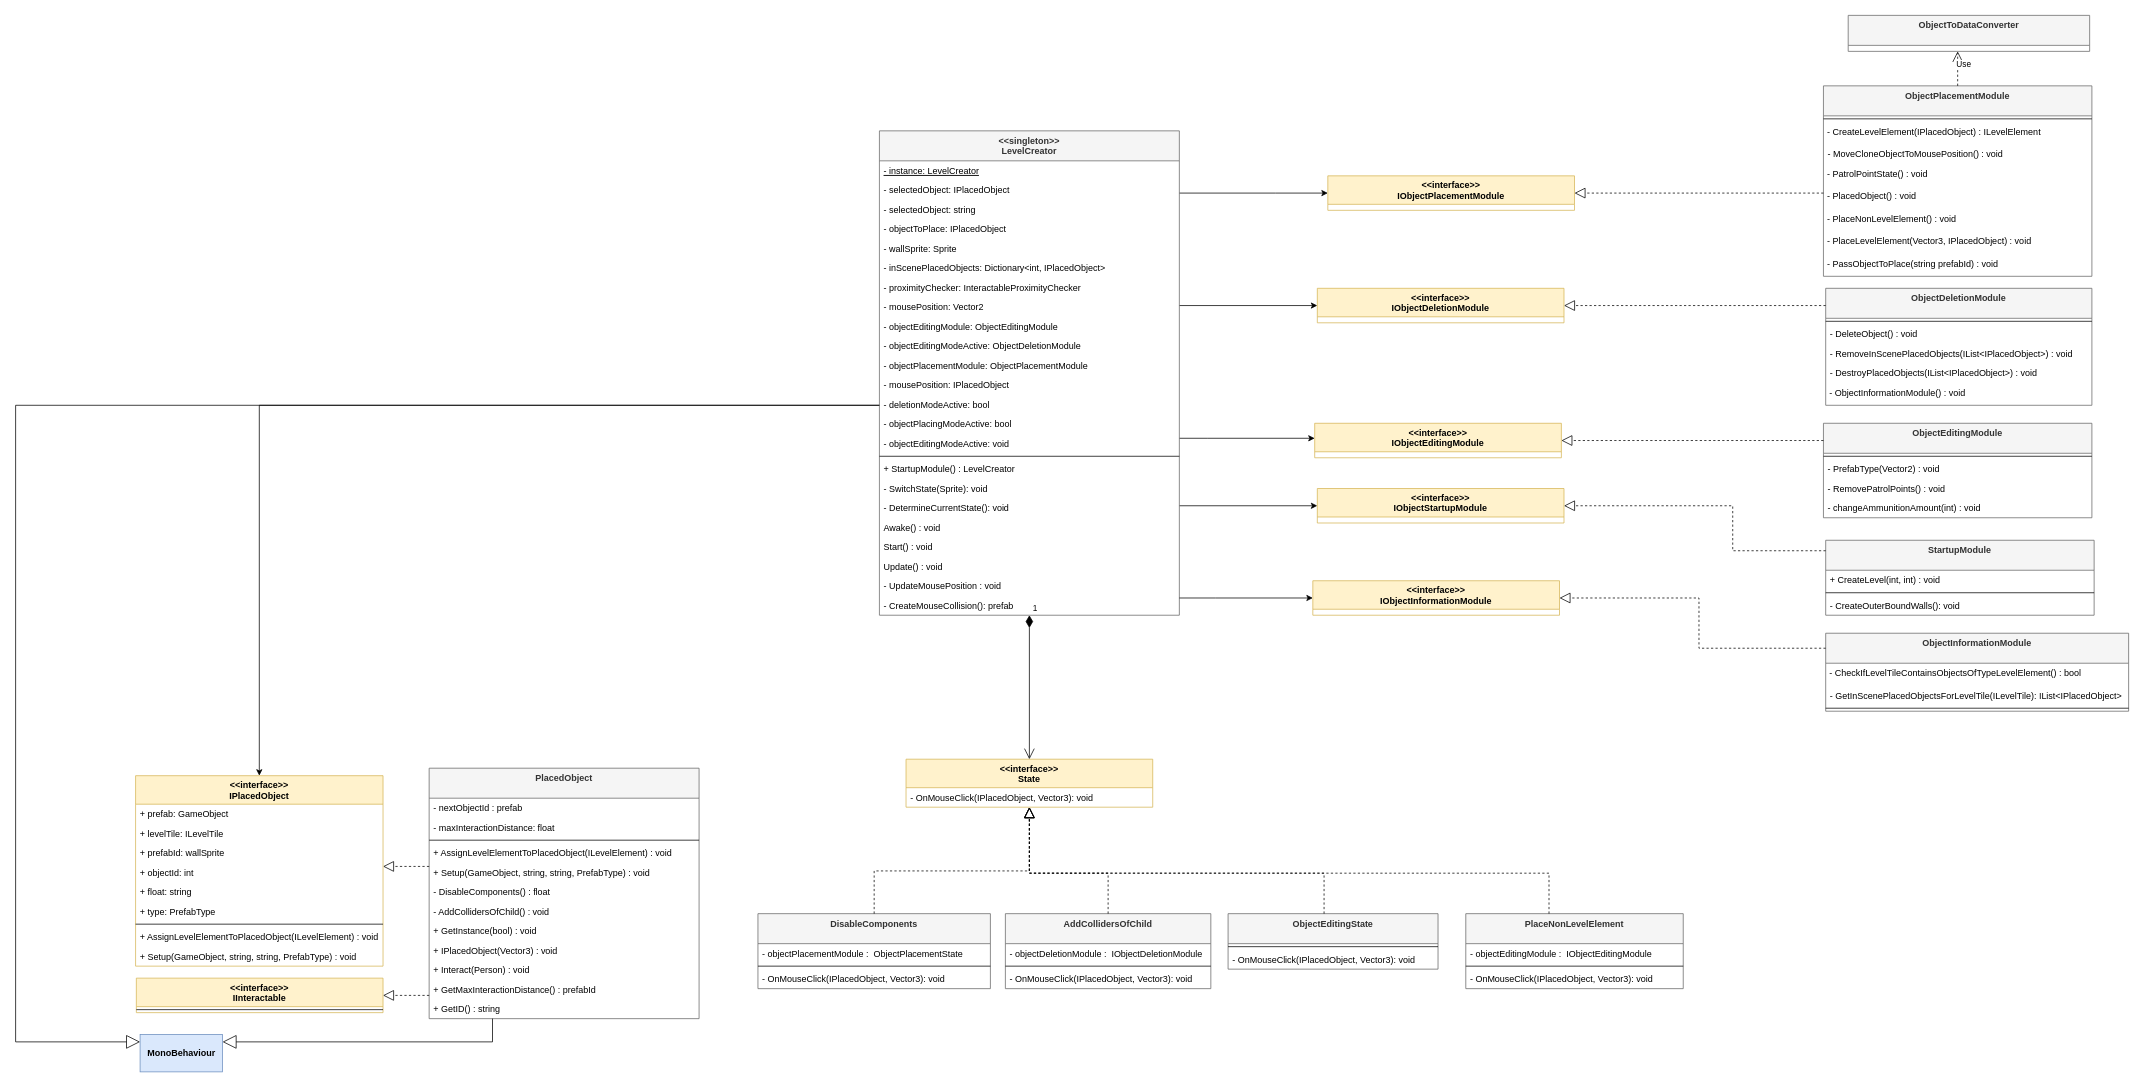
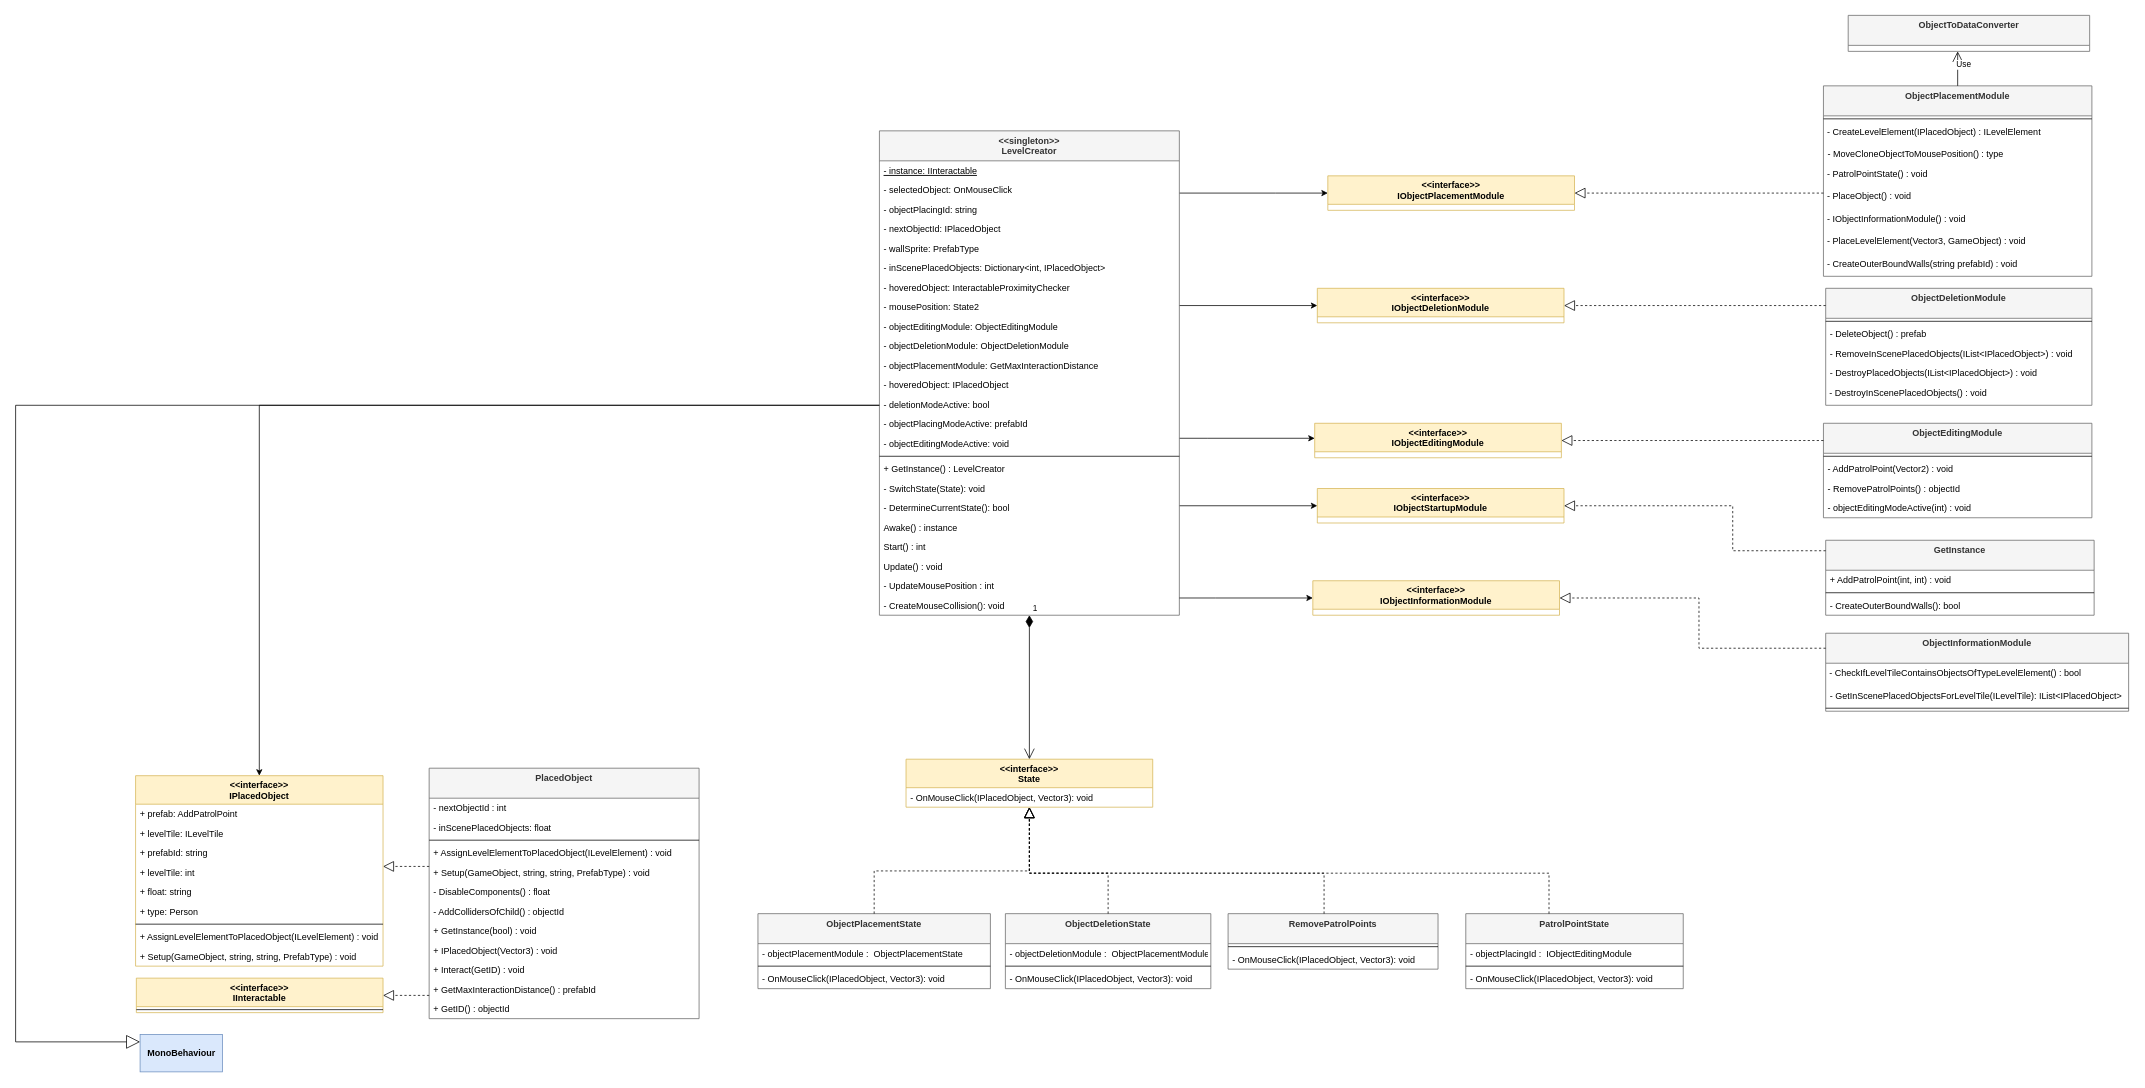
edge "ObjectPlacementModule" -> "ObjectToDataConverter": style dashed -> solid
node "- MoveCloneObjectToMousePosition() : void": label "- MoveCloneObjectToMousePosition() : void" -> "- MoveCloneObjectToMousePosition() : type"
node "- instance: LevelCreator": label "- instance: LevelCreator" -> "- instance: IInteractable"
node "- selectedObject: IPlacedObject": label "- selectedObject: IPlacedObject" -> "- selectedObject: OnMouseClick"
node "- PlacedObject() : void": label "- PlacedObject() : void" -> "- PlaceObject() : void"
node "- selectedObject: string": label "- selectedObject: string" -> "- objectPlacingId: string"
node "- PlaceNonLevelElement() : void": label "- PlaceNonLevelElement() : void" -> "- IObjectInformationModule() : void"
node "- objectToPlace: IPlacedObject": label "- objectToPlace: IPlacedObject" -> "- nextObjectId: IPlacedObject"
node "- PlaceLevelElement(Vector3, IPlacedObject) : void": label "- PlaceLevelElement(Vector3, IPlacedObject) : void" -> "- PlaceLevelElement(Vector3, GameObject) : void"
node "- wallSprite: Sprite": label "- wallSprite: Sprite" -> "- wallSprite: PrefabType"
node "- PassObjectToPlace(string prefabId) : void": label "- PassObjectToPlace(string prefabId) : void" -> "- CreateOuterBoundWalls(string prefabId) : void"
node "- proximityChecker: InteractableProximityChecker": label "- proximityChecker: InteractableProximityChecker" -> "- hoveredObject: InteractableProximityChecker"
node "- mousePosition: Vector2": label "- mousePosition: Vector2" -> "- mousePosition: State2"
node "- DeleteObject() : void": label "- DeleteObject() : void" -> "- DeleteObject() : prefab"
node "- objectEditingModeActive: ObjectDeletionModule": label "- objectEditingModeActive: ObjectDeletionModule" -> "- objectDeletionModule: ObjectDeletionModule"
node "- objectPlacementModule: ObjectPlacementModule": label "- objectPlacementModule: ObjectPlacementModule" -> "- objectPlacementModule: GetMaxInteractionDistance"
node "- mousePosition: IPlacedObject": label "- mousePosition: IPlacedObject" -> "- hoveredObject: IPlacedObject"
node "- ObjectInformationModule() : void": label "- ObjectInformationModule() : void" -> "- DestroyInScenePlacedObjects() : void"
node "- objectPlacingModeActive: bool": label "- objectPlacingModeActive: bool" -> "- objectPlacingModeActive: prefabId"
node "+ StartupModule() : LevelCreator": label "+ StartupModule() : LevelCreator" -> "+ GetInstance() : LevelCreator"
node "- PrefabType(Vector2) : void": label "- PrefabType(Vector2) : void" -> "- AddPatrolPoint(Vector2) : void"
node "- SwitchState(Sprite): void": label "- SwitchState(Sprite): void" -> "- SwitchState(State): void"
node "- RemovePatrolPoints() : void": label "- RemovePatrolPoints() : void" -> "- RemovePatrolPoints() : objectId"
node "- DetermineCurrentState(): void": label "- DetermineCurrentState(): void" -> "- DetermineCurrentState(): bool"
node "- changeAmmunitionAmount(int) : void": label "- changeAmmunitionAmount(int) : void" -> "- objectEditingModeActive(int) : void"
node "Awake() : void": label "Awake() : void" -> "Awake() : instance"
node "Start() : void": label "Start() : void" -> "Start() : int"
node "StartupModule": label "StartupModule" -> "GetInstance"
node "+ CreateLevel(int, int) : void": label "+ CreateLevel(int, int) : void" -> "+ AddPatrolPoint(int, int) : void"
node "- UpdateMousePosition : void": label "- UpdateMousePosition : void" -> "- UpdateMousePosition : int"
node "- CreateMouseCollision(): prefab": label "- CreateMouseCollision(): prefab" -> "- CreateMouseCollision(): void"
node "- CreateOuterBoundWalls(): void": label "- CreateOuterBoundWalls(): void" -> "- CreateOuterBoundWalls(): bool"
node "- nextObjectId : prefab": label "- nextObjectId : prefab" -> "- nextObjectId : int"
node "+ prefab: GameObject": label "+ prefab: GameObject" -> "+ prefab: AddPatrolPoint"
node "- maxInteractionDistance: float": label "- maxInteractionDistance: float" -> "- inScenePlacedObjects: float"
node "+ prefabId: wallSprite": label "+ prefabId: wallSprite" -> "+ prefabId: string"
node "+ objectId: int": label "+ objectId: int" -> "+ levelTile: int"
node "+ type: PrefabType": label "+ type: PrefabType" -> "+ type: Person"
node "- AddCollidersOfChild() : void": label "- AddCollidersOfChild() : void" -> "- AddCollidersOfChild() : objectId"
node "DisableComponents": label "DisableComponents" -> "ObjectPlacementState"
node "AddCollidersOfChild": label "AddCollidersOfChild" -> "ObjectDeletionState"
node "ObjectEditingState": label "ObjectEditingState" -> "RemovePatrolPoints"
node "PlaceNonLevelElement": label "PlaceNonLevelElement" -> "PatrolPointState"
node "- objectDeletionModule : IObjectDeletionModule": label "- objectDeletionModule : IObjectDeletionModule" -> "- objectDeletionModule : ObjectPlacementModule"
node "- objectEditingModule : IObjectEditingModule": label "- objectEditingModule : IObjectEditingModule" -> "- objectPlacingId : IObjectEditingModule"
node "+ Interact(Person) : void": label "+ Interact(Person) : void" -> "+ Interact(GetID) : void"
node "+ GetID() : string": label "+ GetID() : string" -> "+ GetID() : objectId"
edge "PlacedObject" -> "MonoBehaviour": removed
